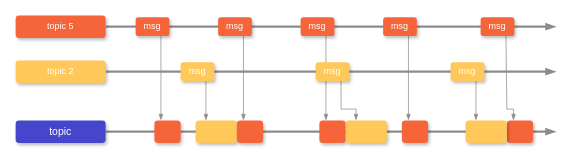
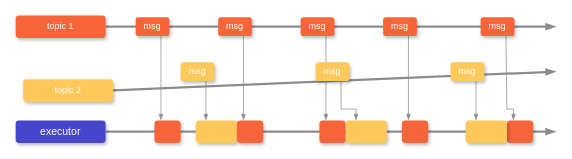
node "topic 5": label "topic 5" -> "topic 1"
node "topic 2": moved (60, 72) -> (68, 90)
node "topic": label "topic" -> "executor"
